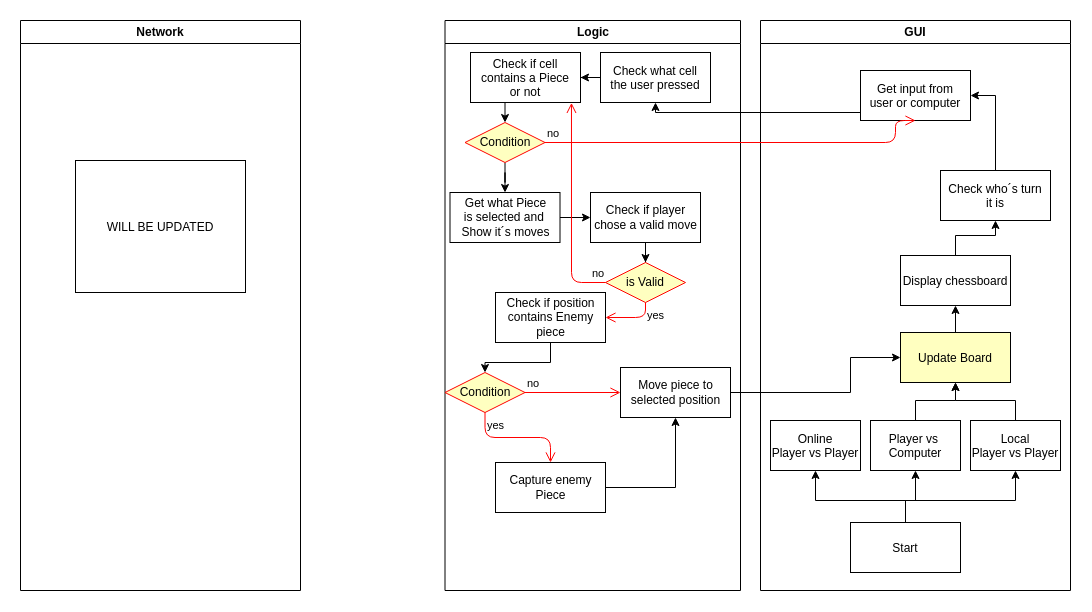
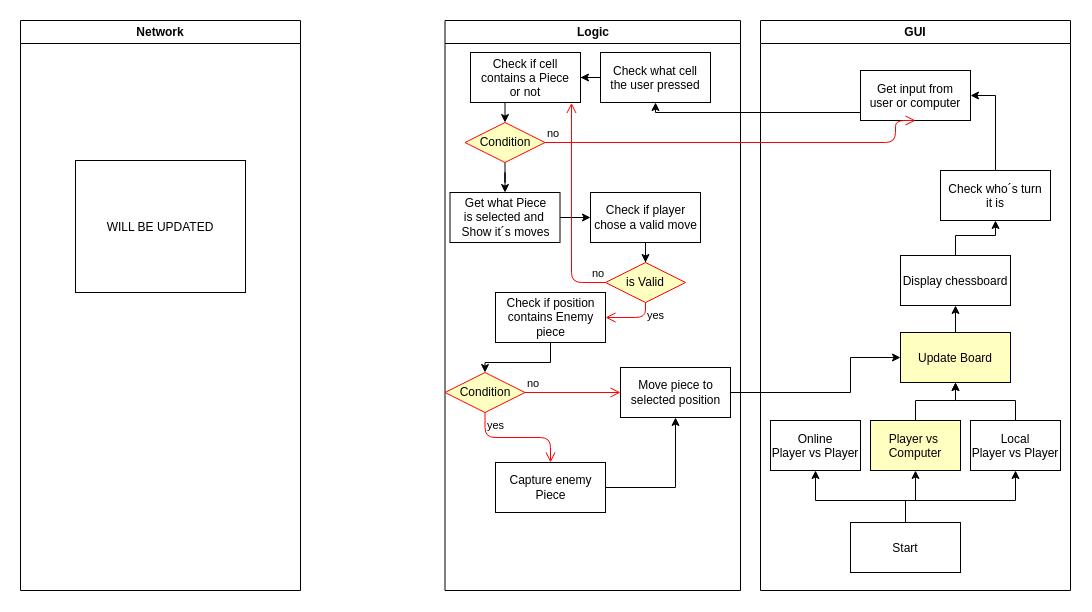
node "Player vs Computer": fillcolor #ffffff -> #ffffc0
